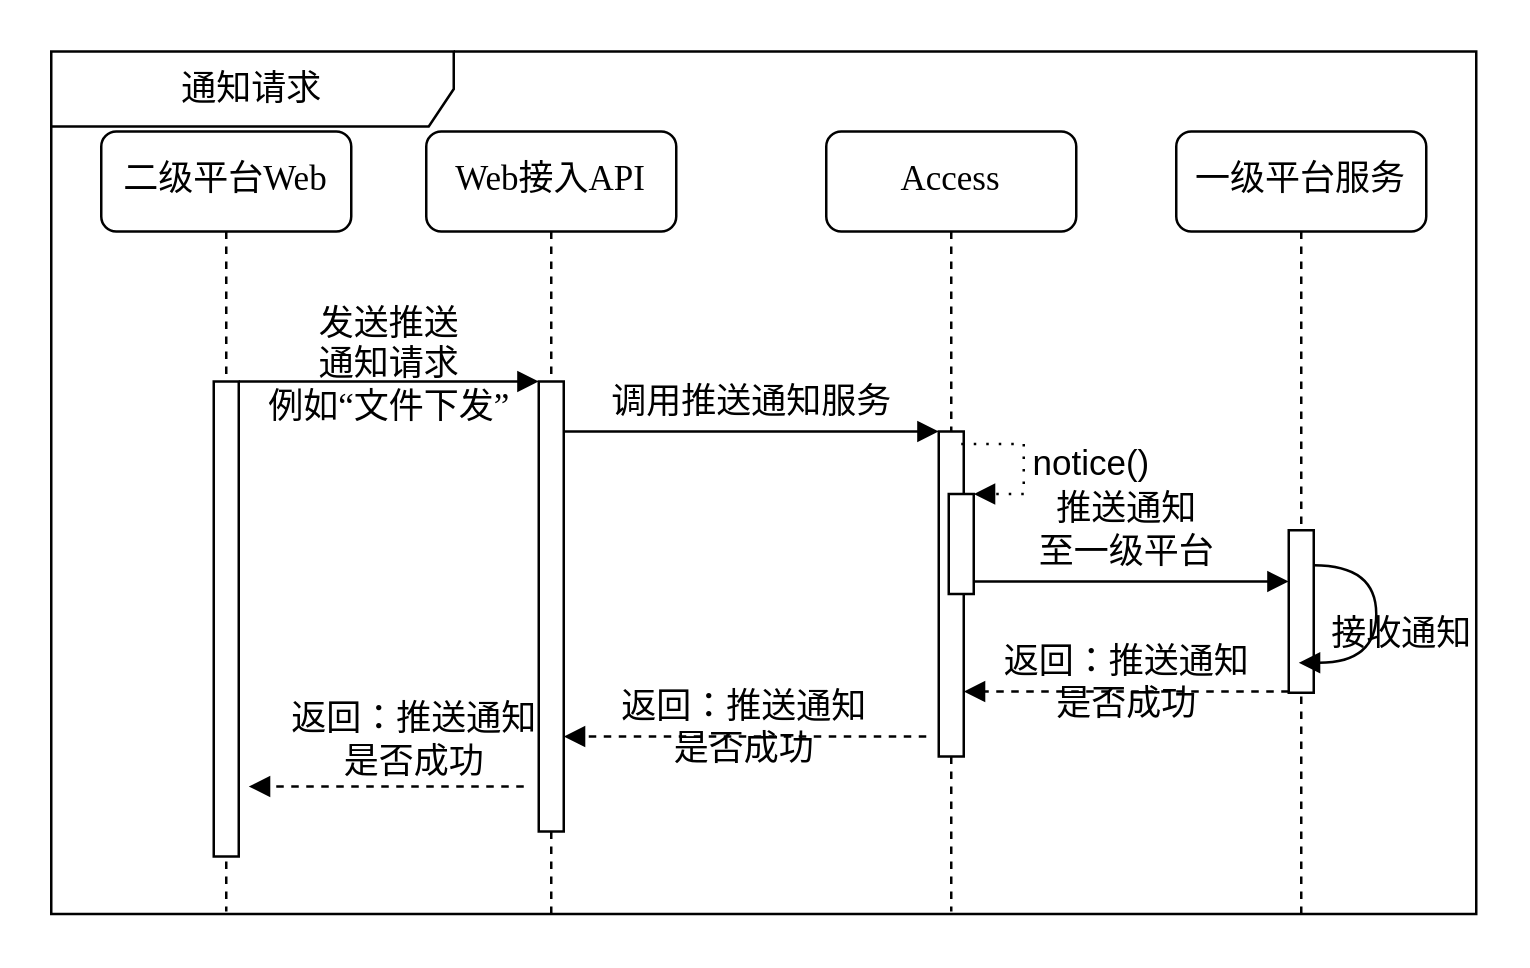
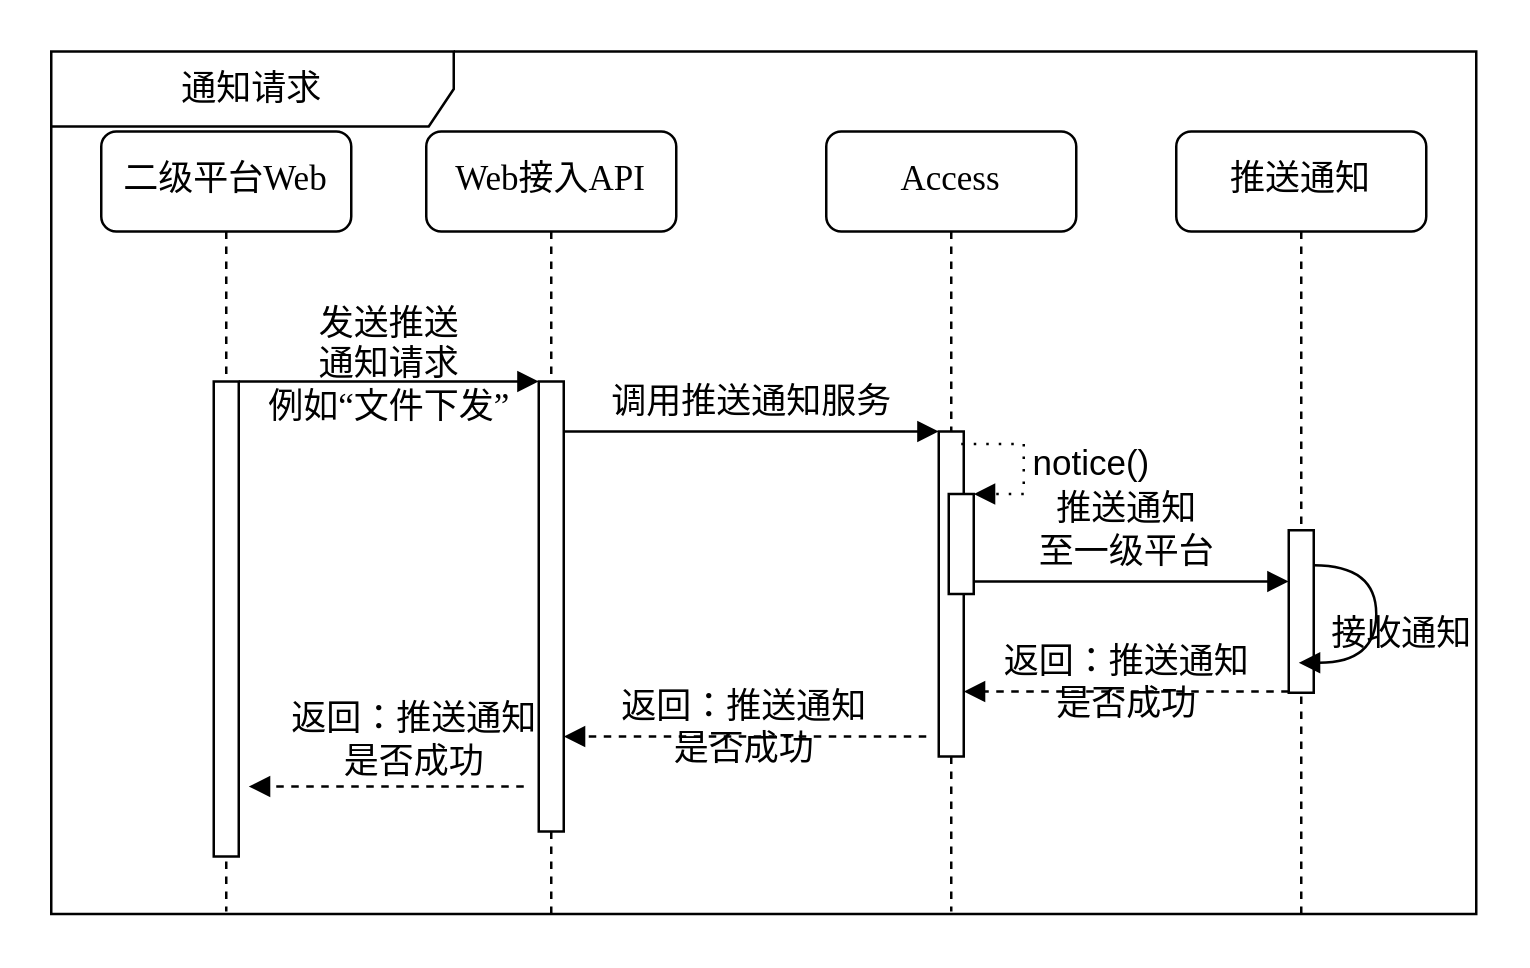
node "一级平台服务": label "一级平台服务" -> "推送通知"
